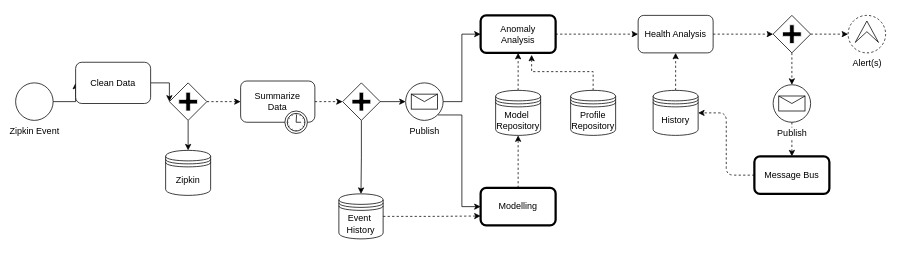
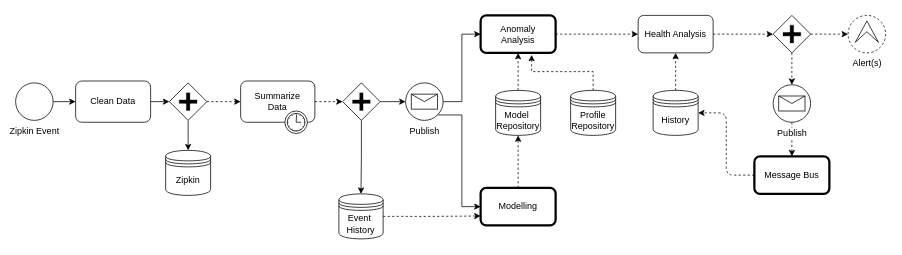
node "Clean Data": moved (113, 83) -> (113, 102)
